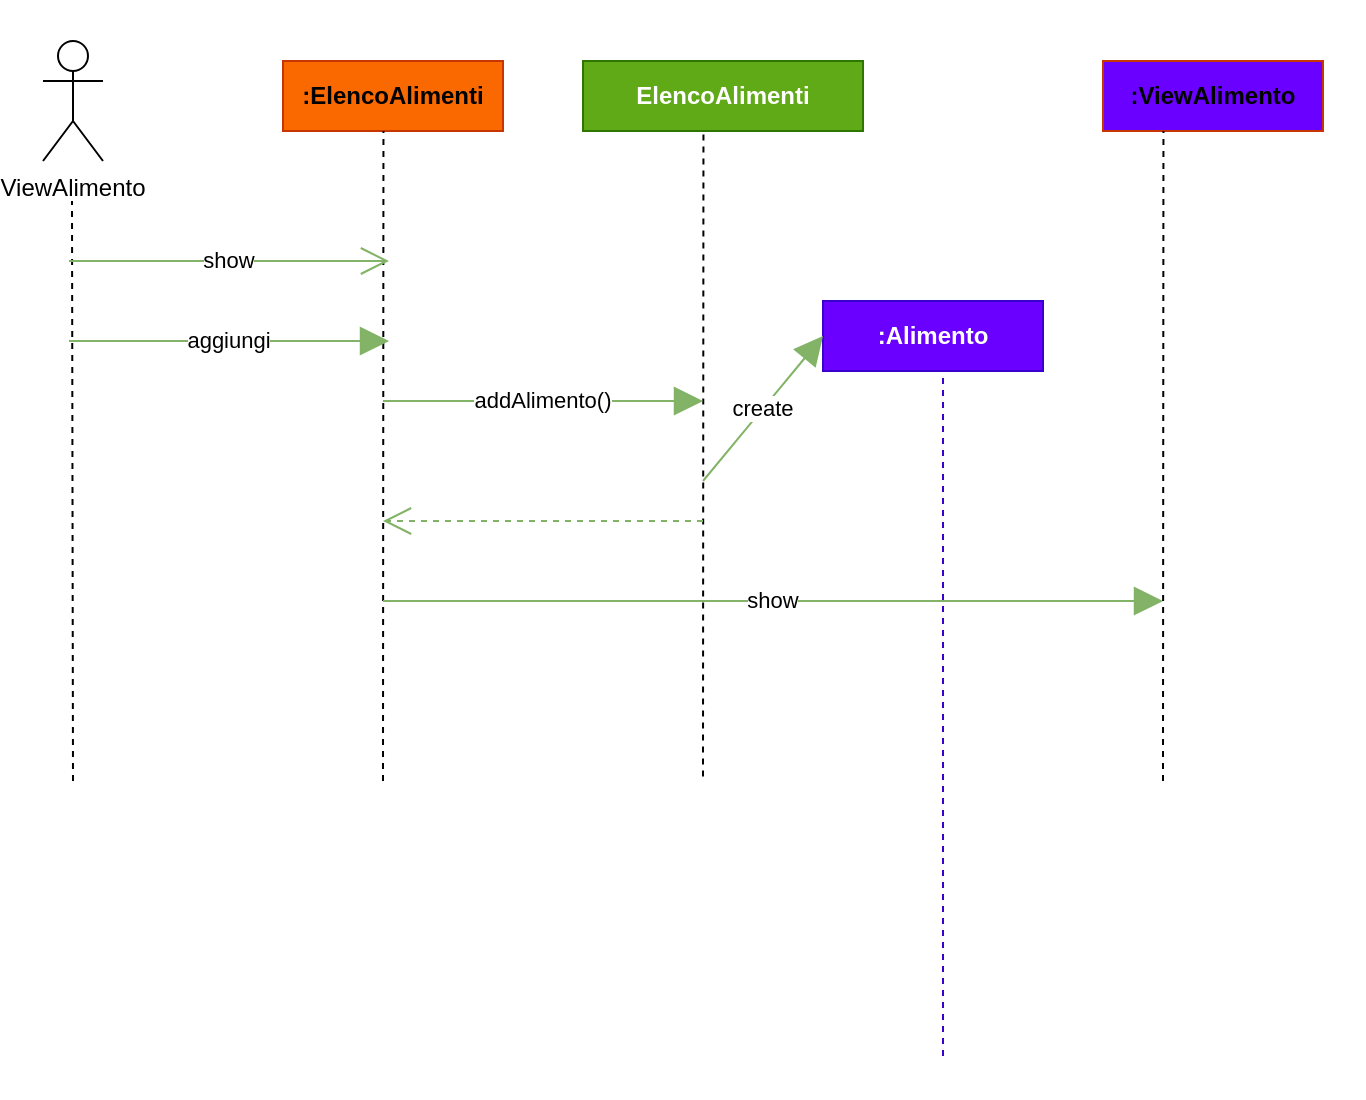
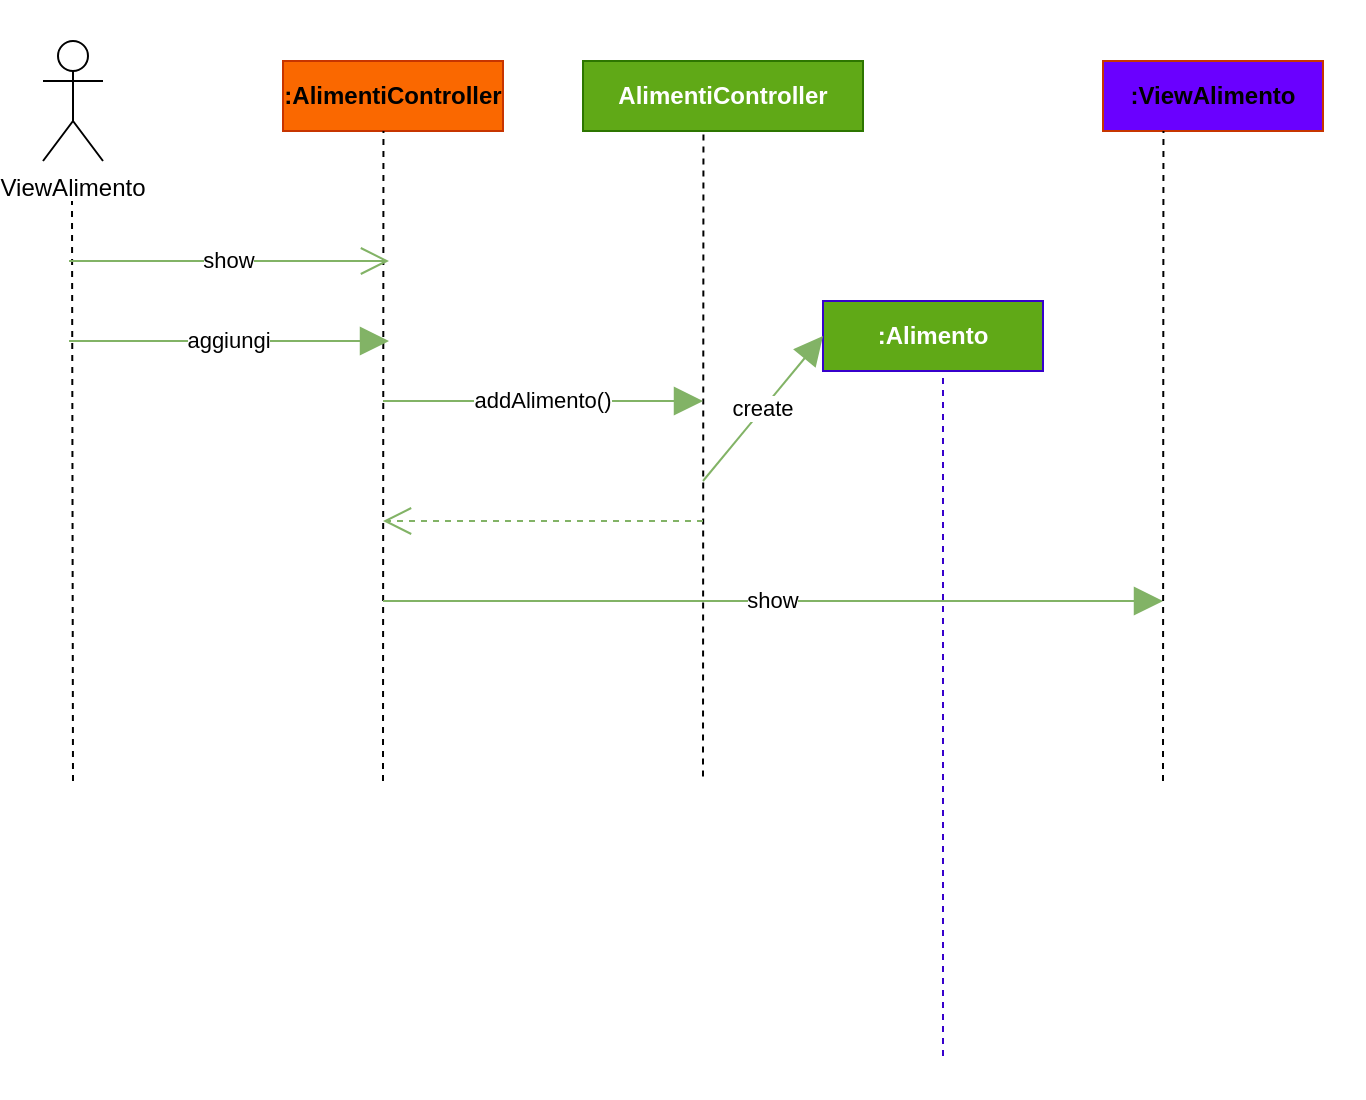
node ":ElencoAlimenti": label ":ElencoAlimenti" -> ":AlimentiController"
node "ElencoAlimenti": label "ElencoAlimenti" -> "AlimentiController"
node ":Alimento": fillcolor #6a00ff -> #60a917
